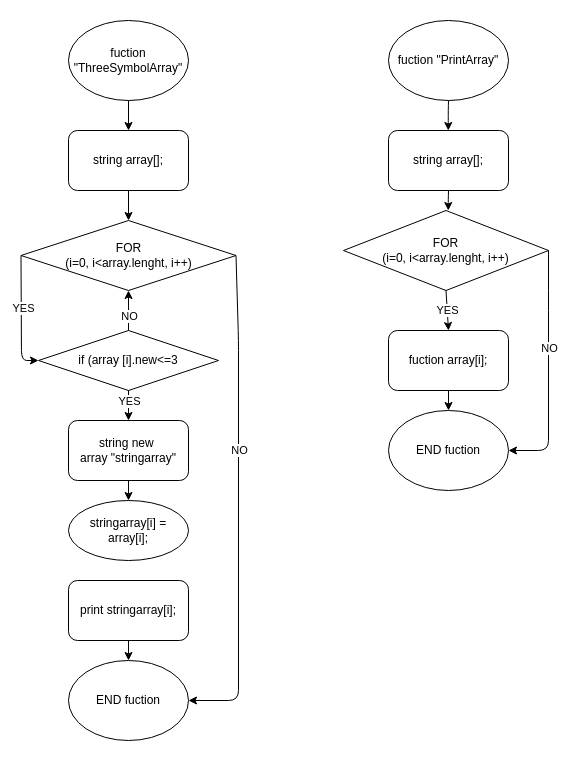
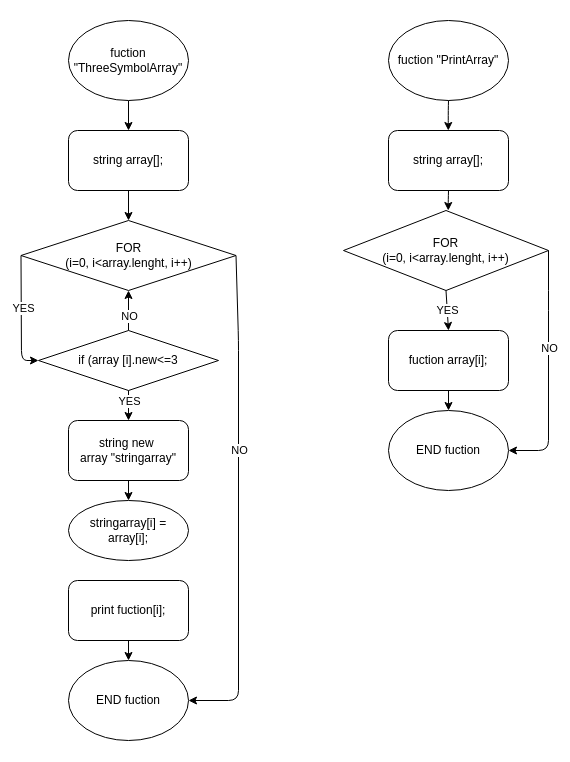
node "print stringarray[i];": label "print stringarray[i];" -> "print fuction[i];"
